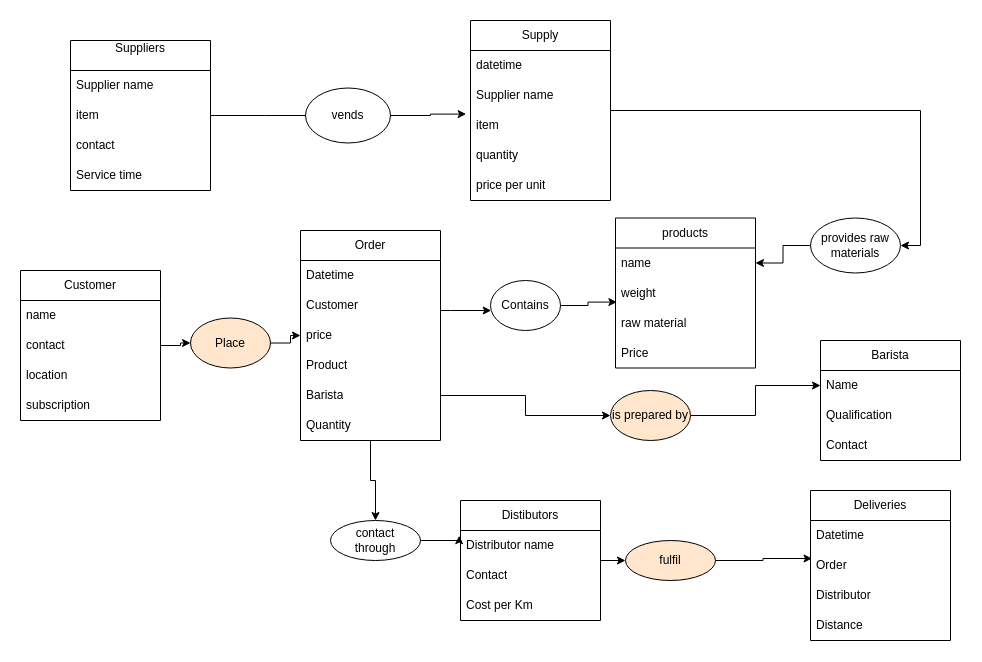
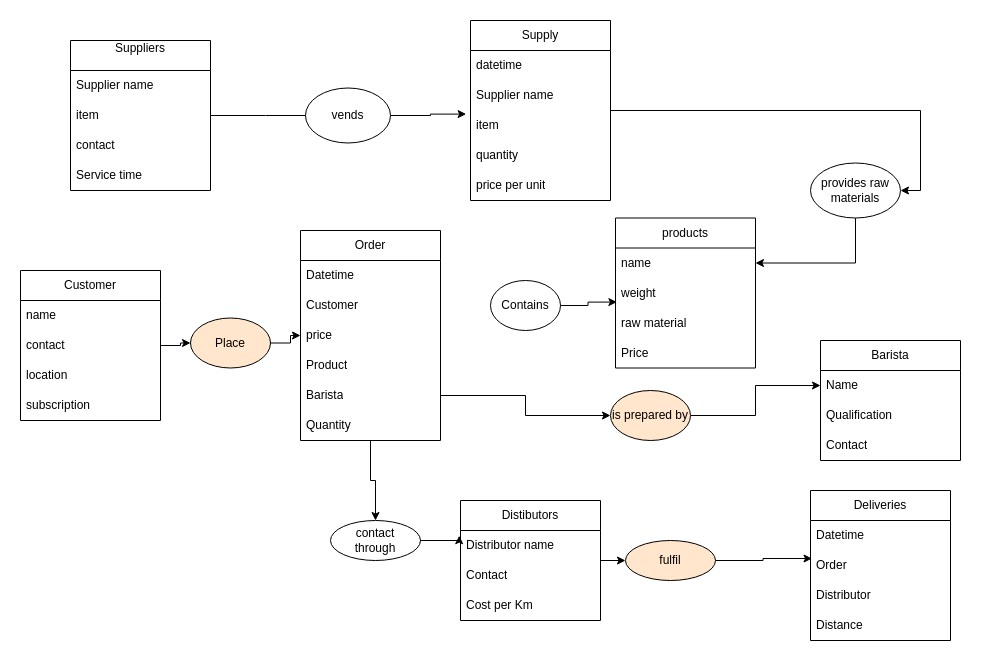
node "provides raw materials": moved (856, 246) -> (856, 191)
edge "Product" -> "Contains": removed
